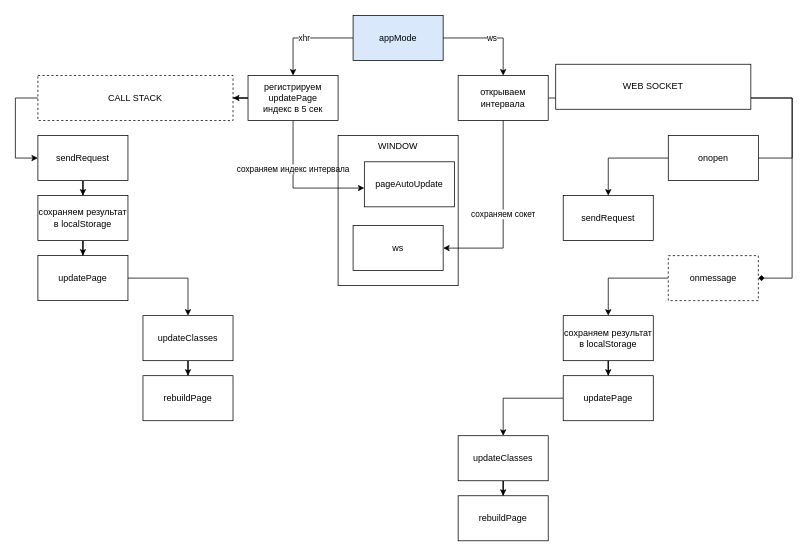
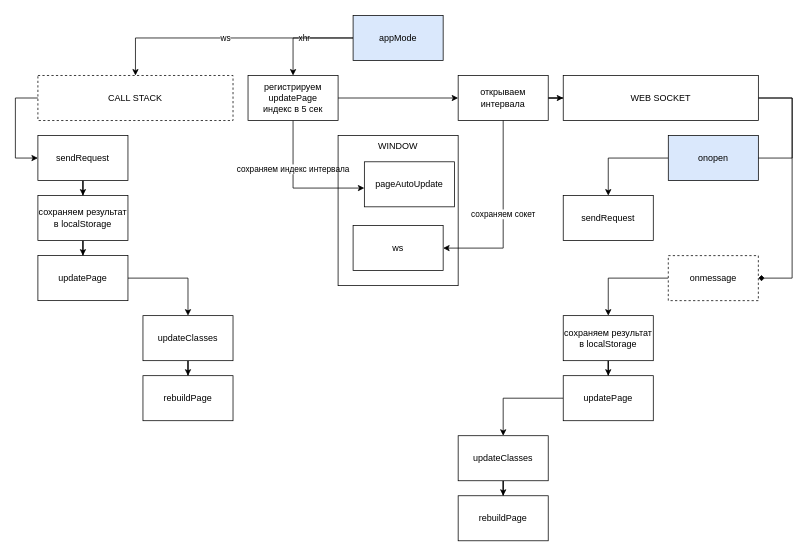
edge "appMode" -> "открываем интервала": now "appMode" -> "CALL STACK"
node "WEB SOCKET": moved (653, 87) -> (660, 98)
edge "регистрируем updatePage индекс в 5 сек" -> "CALL STACK": now "регистрируем updatePage индекс в 5 сек" -> "открываем интервала"
node "onopen": fillcolor #ffffff -> #dae8fc
